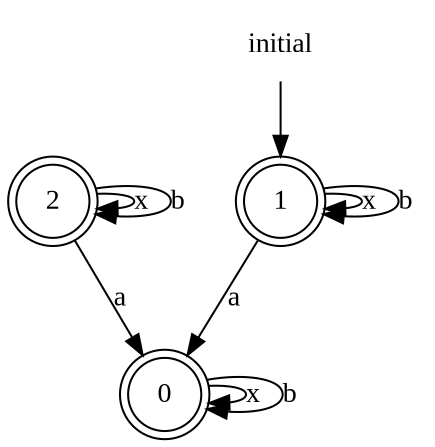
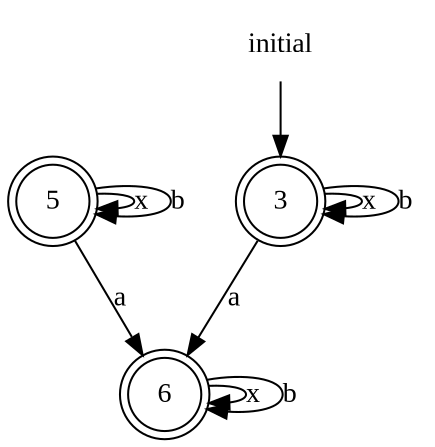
node "2": label "2" -> "5"
node "1": label "1" -> "3"
node "0": label "0" -> "6"
